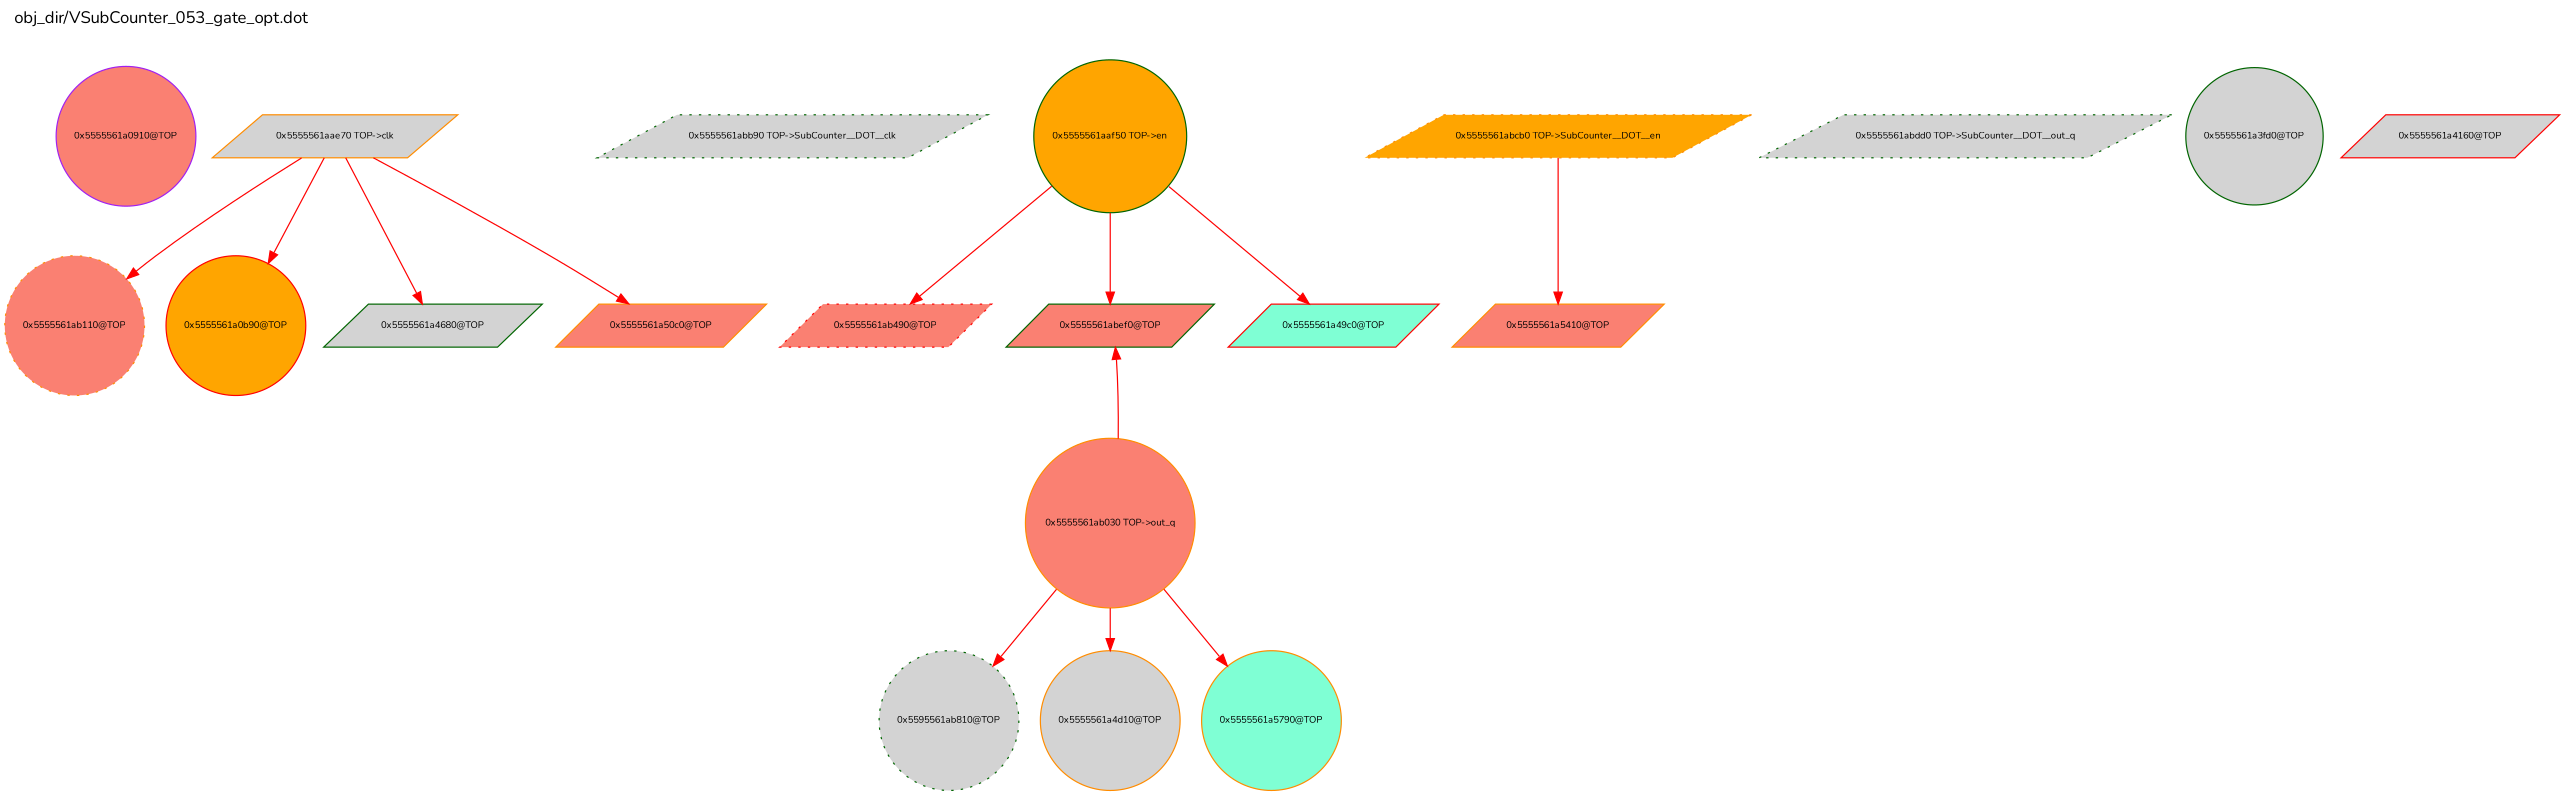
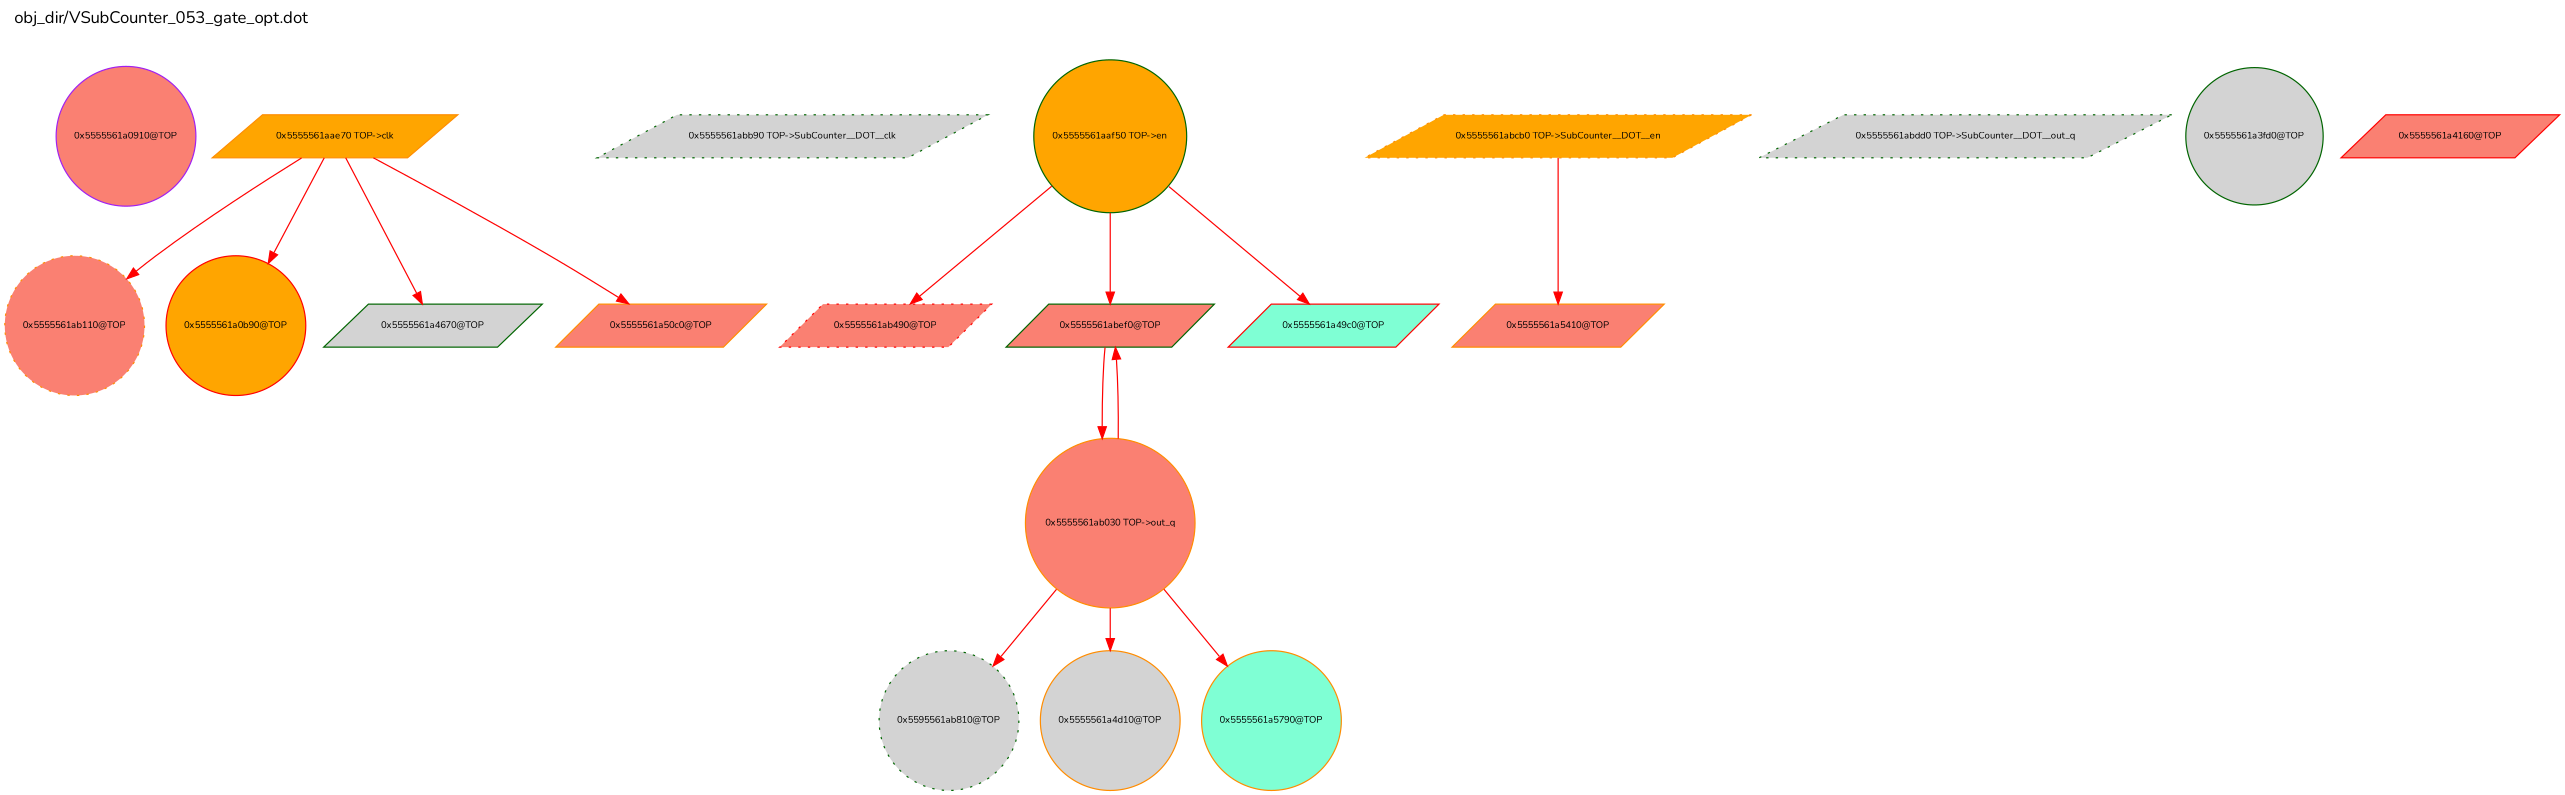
node "0x5555561aae70 TOP->clk": fillcolor lightgrey -> orange
node "0x5555561a4160@TOP": fillcolor lightgrey -> salmon
node "0x5555561a4680@TOP": label "0x5555561a4680@TOP" -> "0x5555561a4670@TOP"
edge "0x5555561abef0@TOP" -> "0x5555561ab030 TOP->out_q": added
